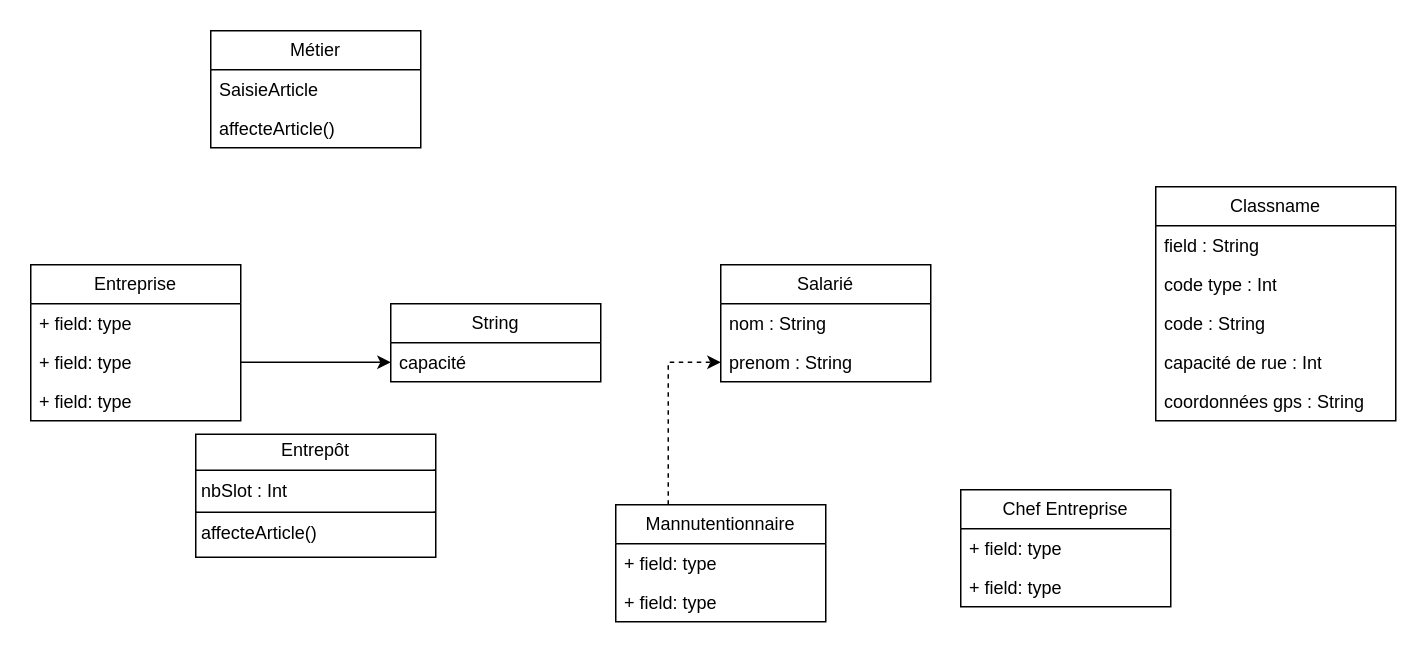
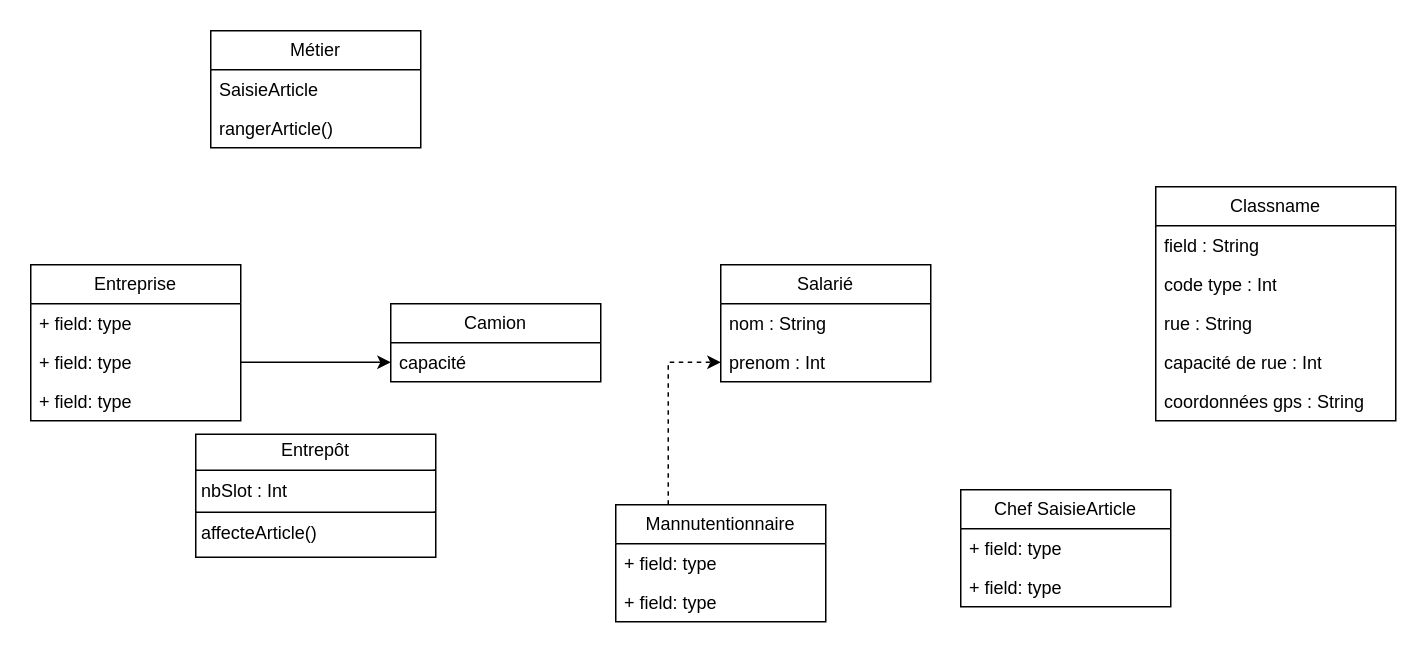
node "affecteArticle()": label "affecteArticle()" -> "rangerArticle()"
node "String": label "String" -> "Camion"
node "code : String": label "code : String" -> "rue : String"
node "prenom : String": label "prenom : String" -> "prenom : Int"
node "Chef Entreprise": label "Chef Entreprise" -> "Chef SaisieArticle"
